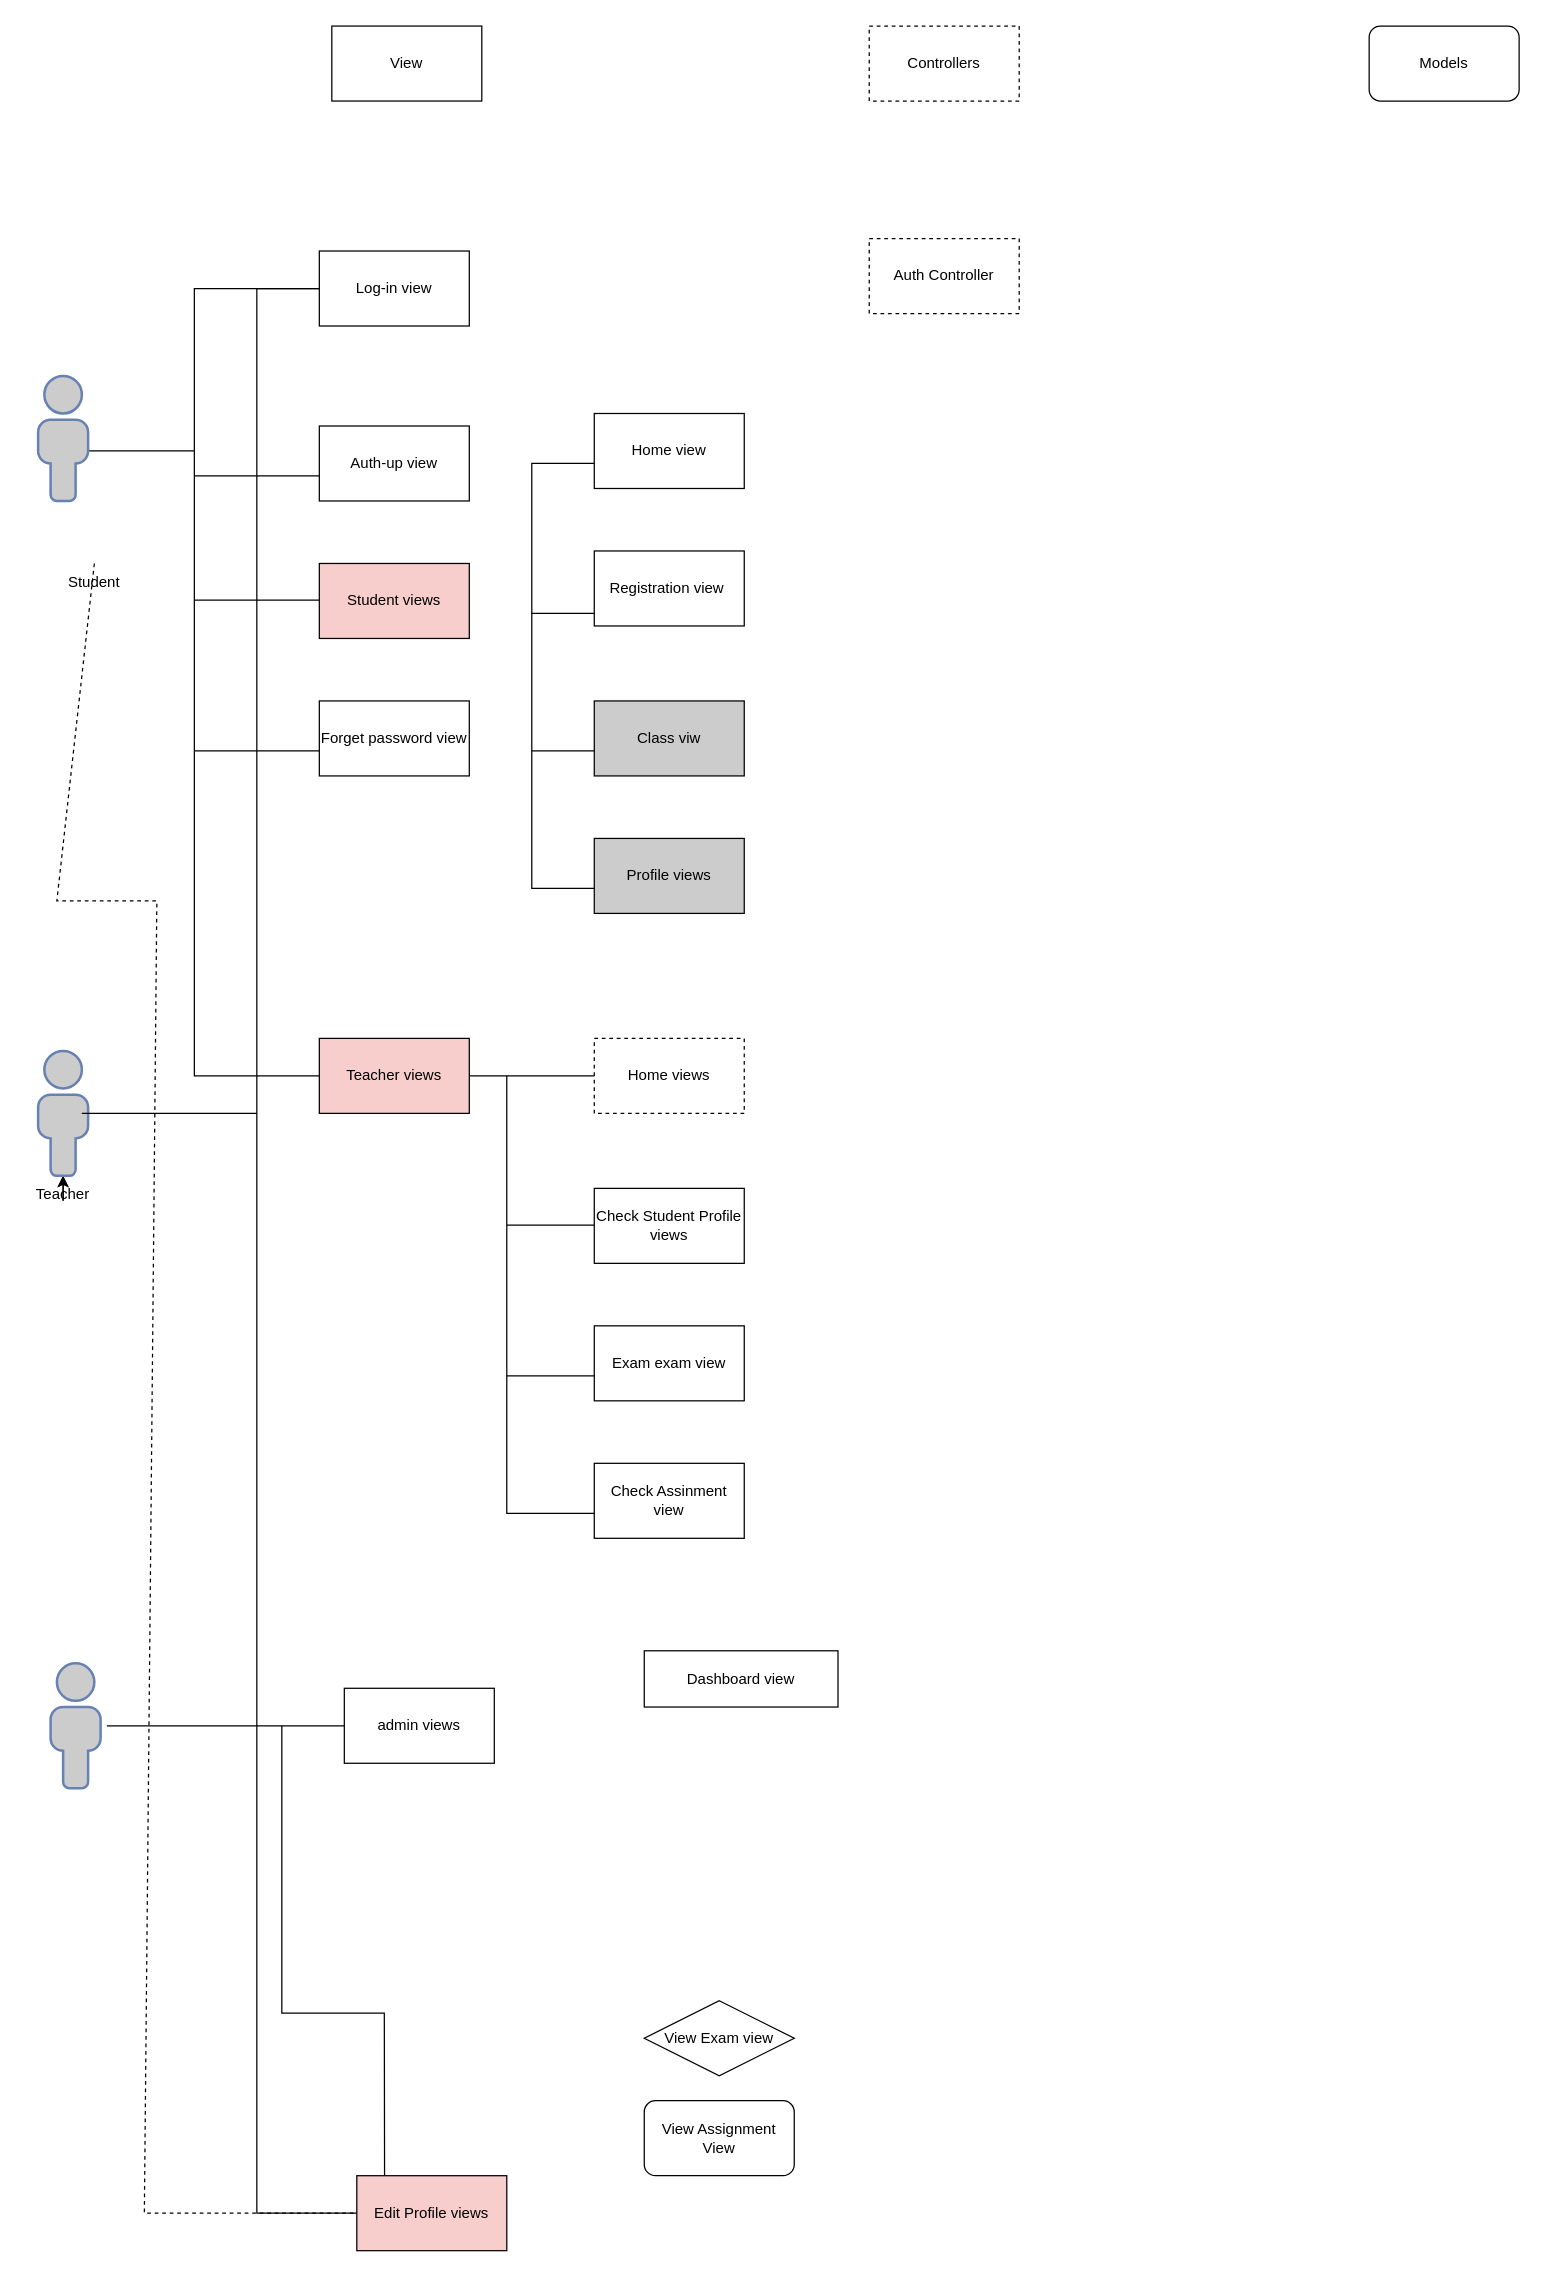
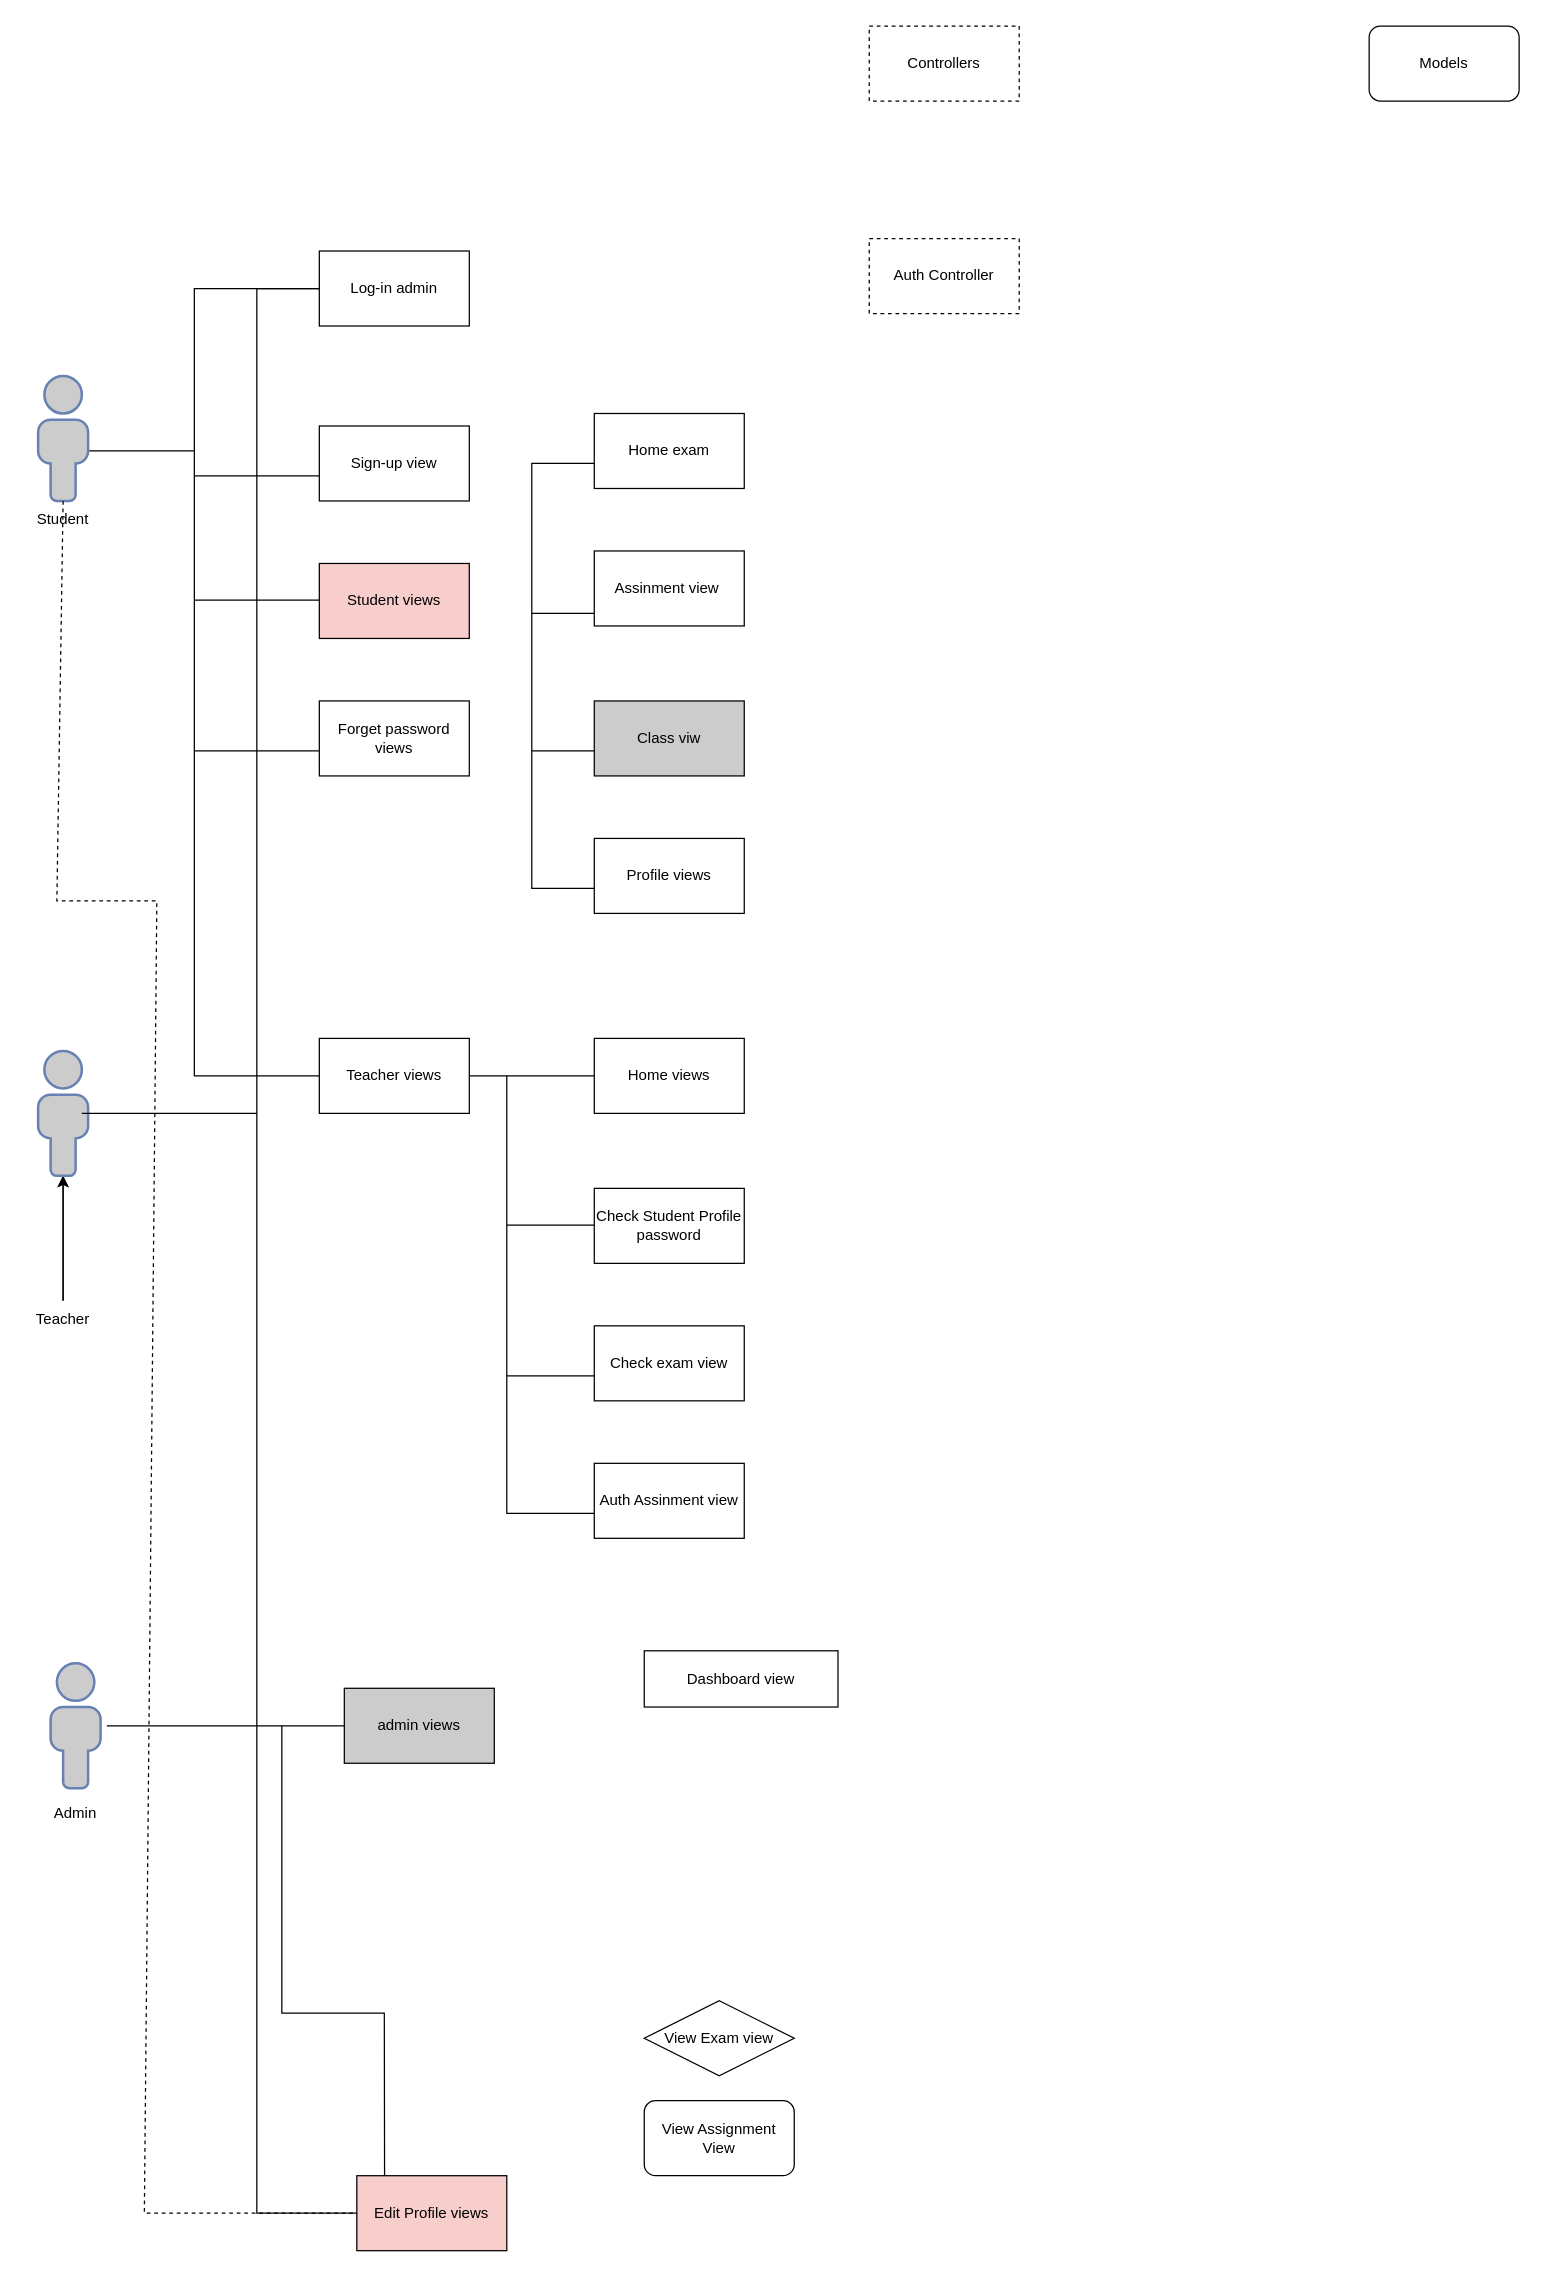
node "View": removed
node "Log-in view": label "Log-in view" -> "Log-in admin"
node "Home view": label "Home view" -> "Home exam"
node "Auth-up view": label "Auth-up view" -> "Sign-up view"
node "Student": moved (94, 582) -> (63, 519)
node "Registration view": label "Registration view" -> "Assinment view"
node "Forget password view": label "Forget password view" -> "Forget password views"
node "Profile views": fillcolor #cccccc -> #ffffff
node "Teacher views": fillcolor #f8cecc -> #ffffff
node "Home views": style dashed -> solid
node "Teacher": moved (63, 1194) -> (63, 1319)
node "Check Student Profile views": label "Check Student Profile views" -> "Check Student Profile password"
node "Exam exam view": label "Exam exam view" -> "Check exam view"
node "Check Assinment view": label "Check Assinment view" -> "Auth Assinment view"
node "admin views": fillcolor #ffffff -> #cccccc
node "Admin": added
